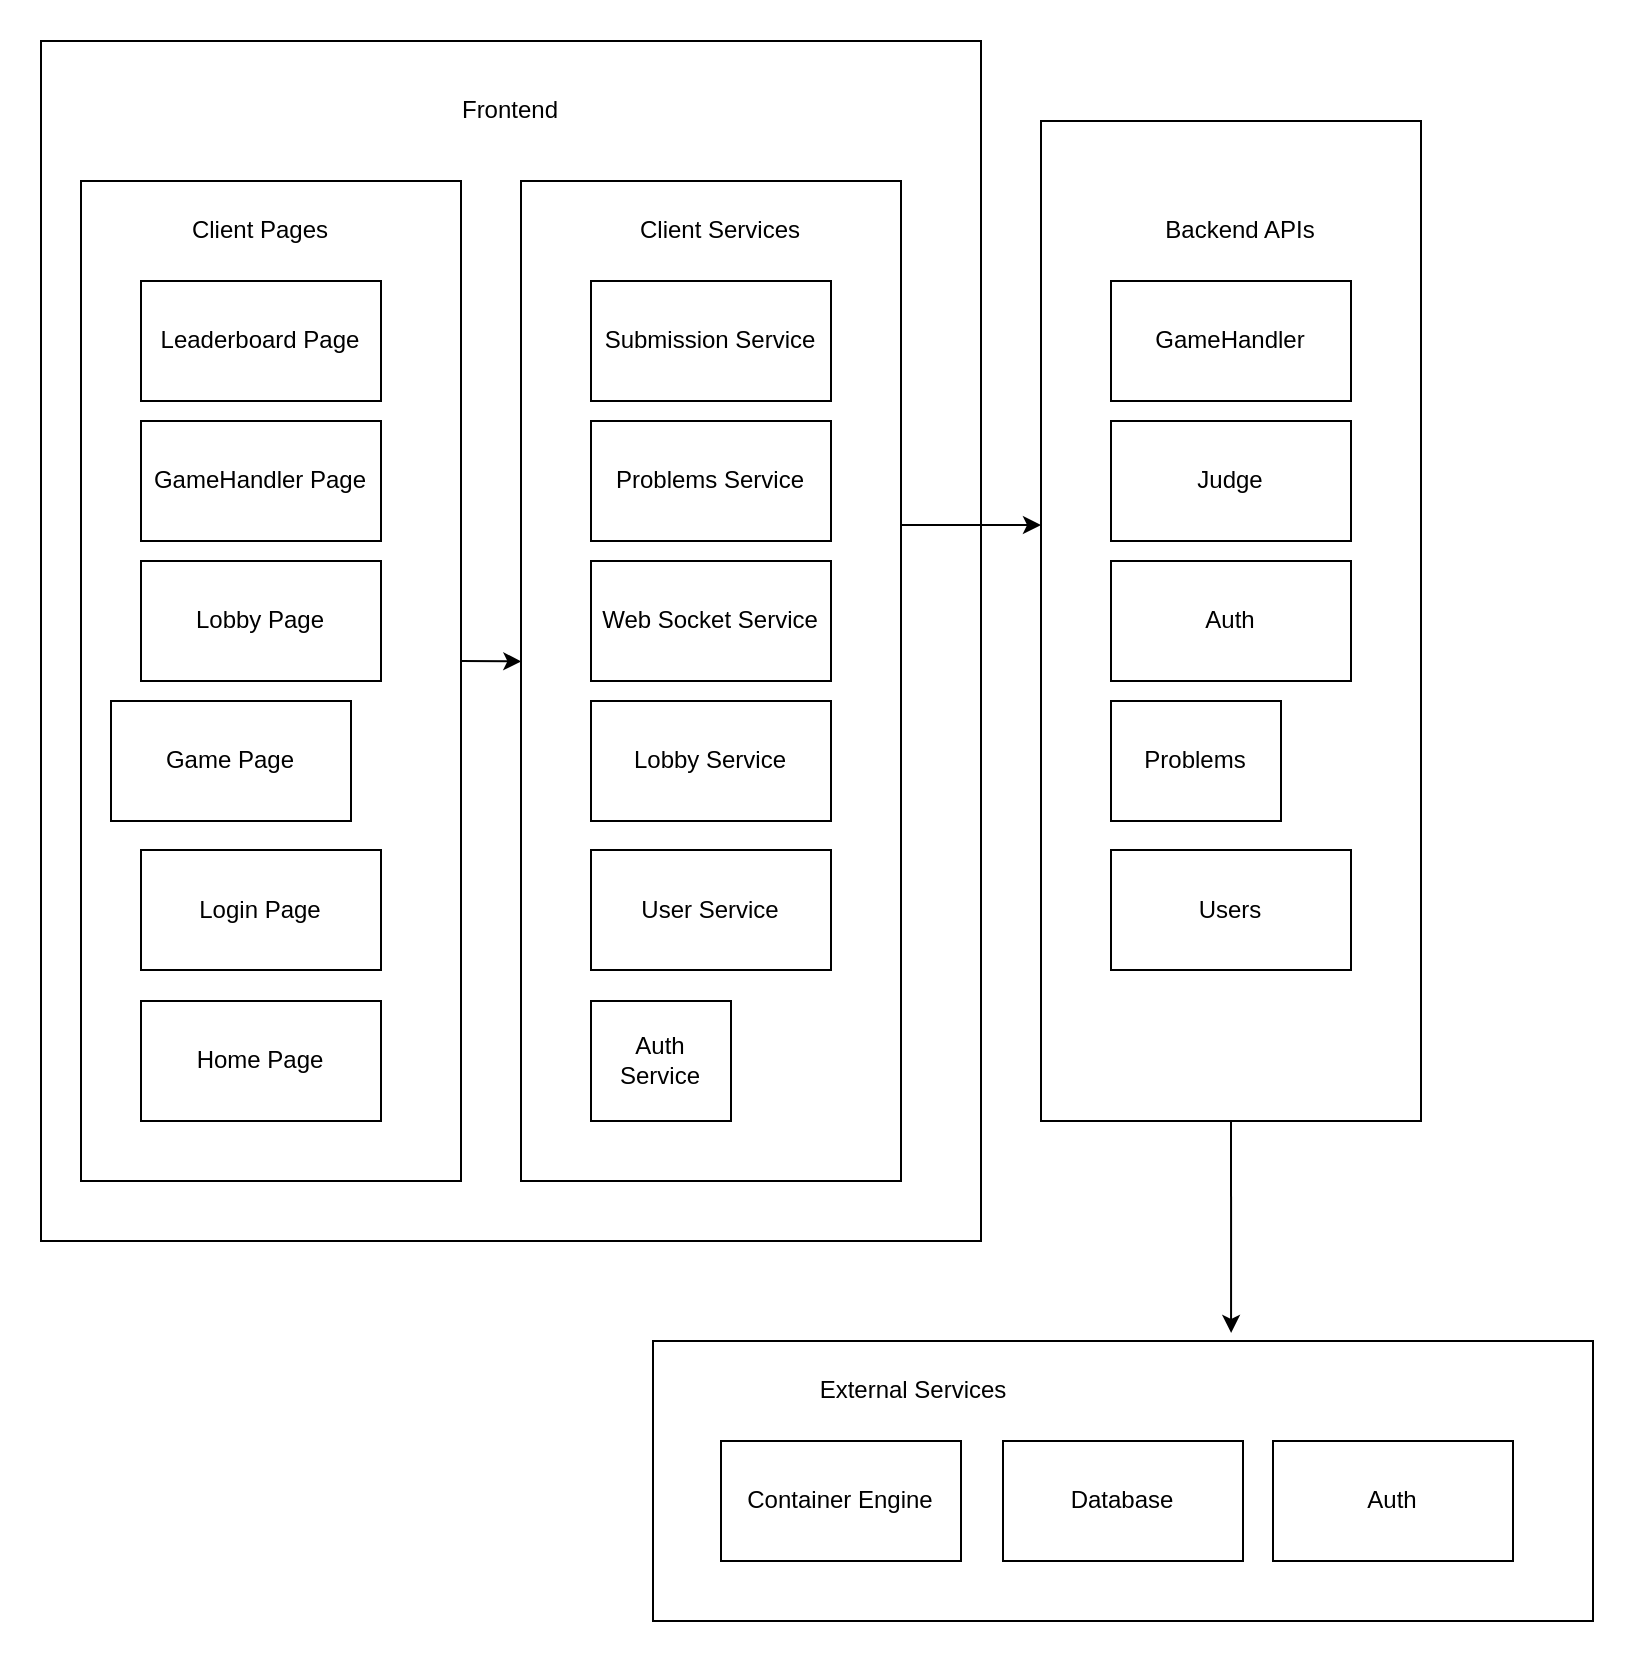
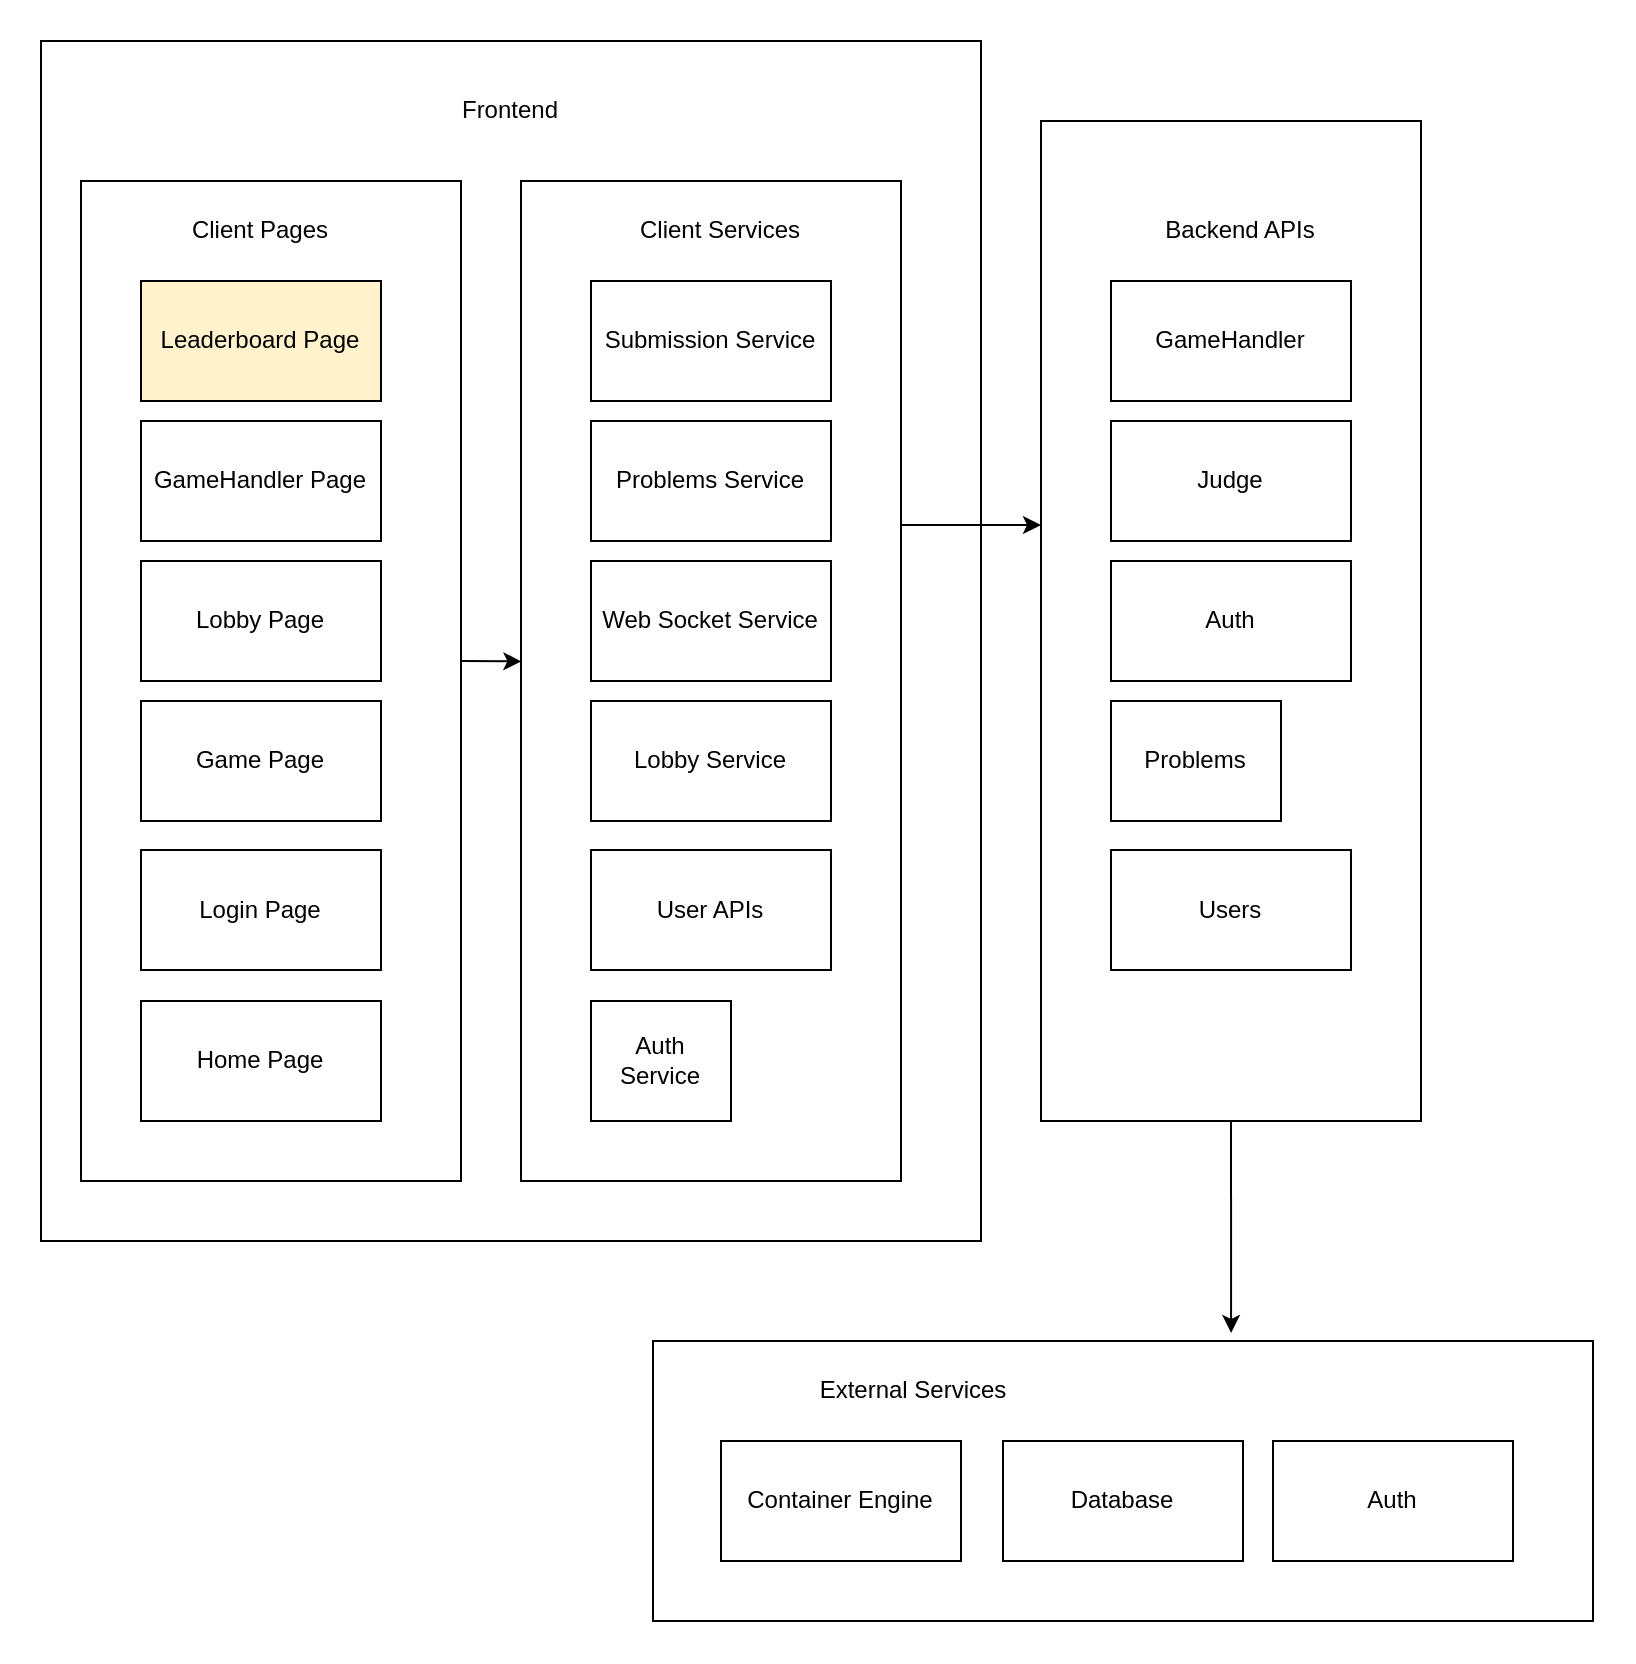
node "Leaderboard Page": fillcolor #ffffff -> #fff2cc
node "Game Page": moved (231, 761) -> (261, 761)
node "User Service": label "User Service" -> "User APIs"
